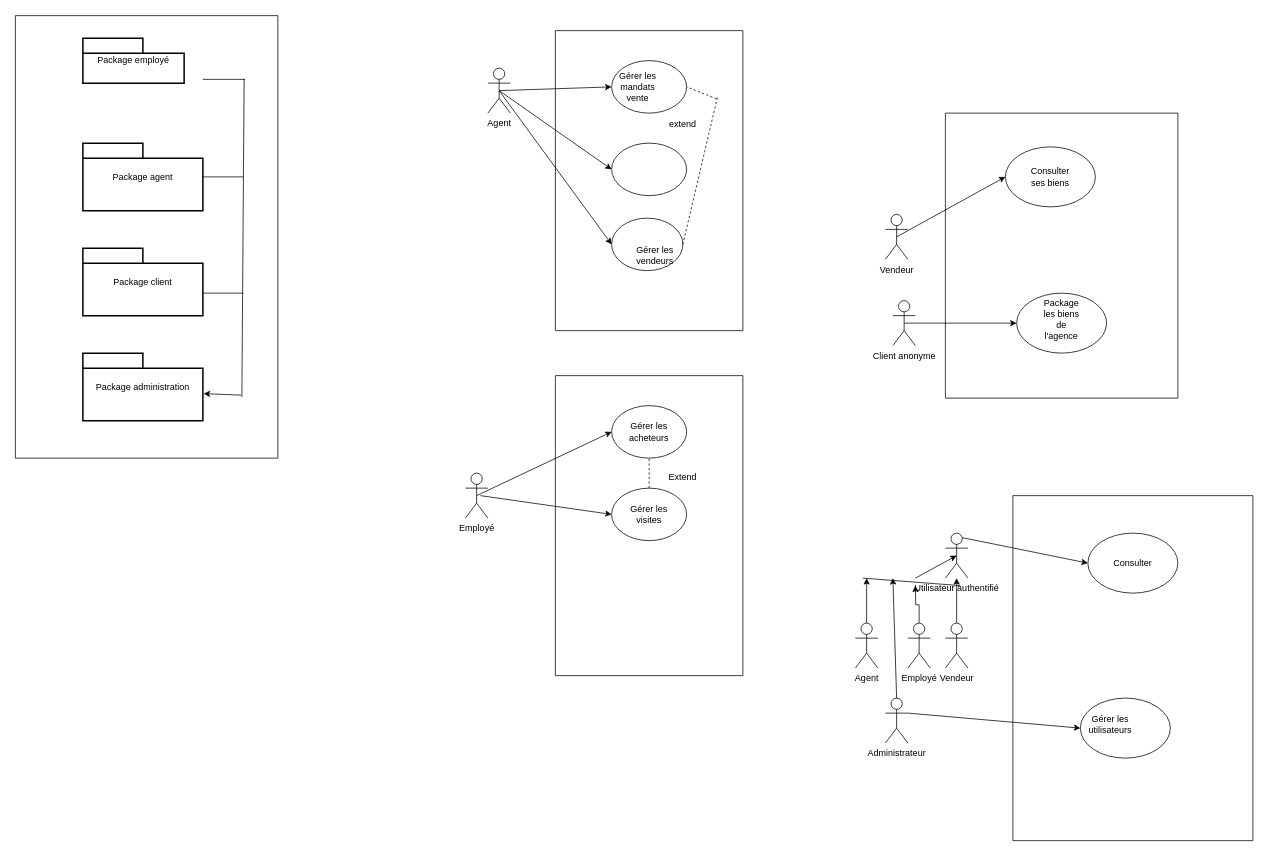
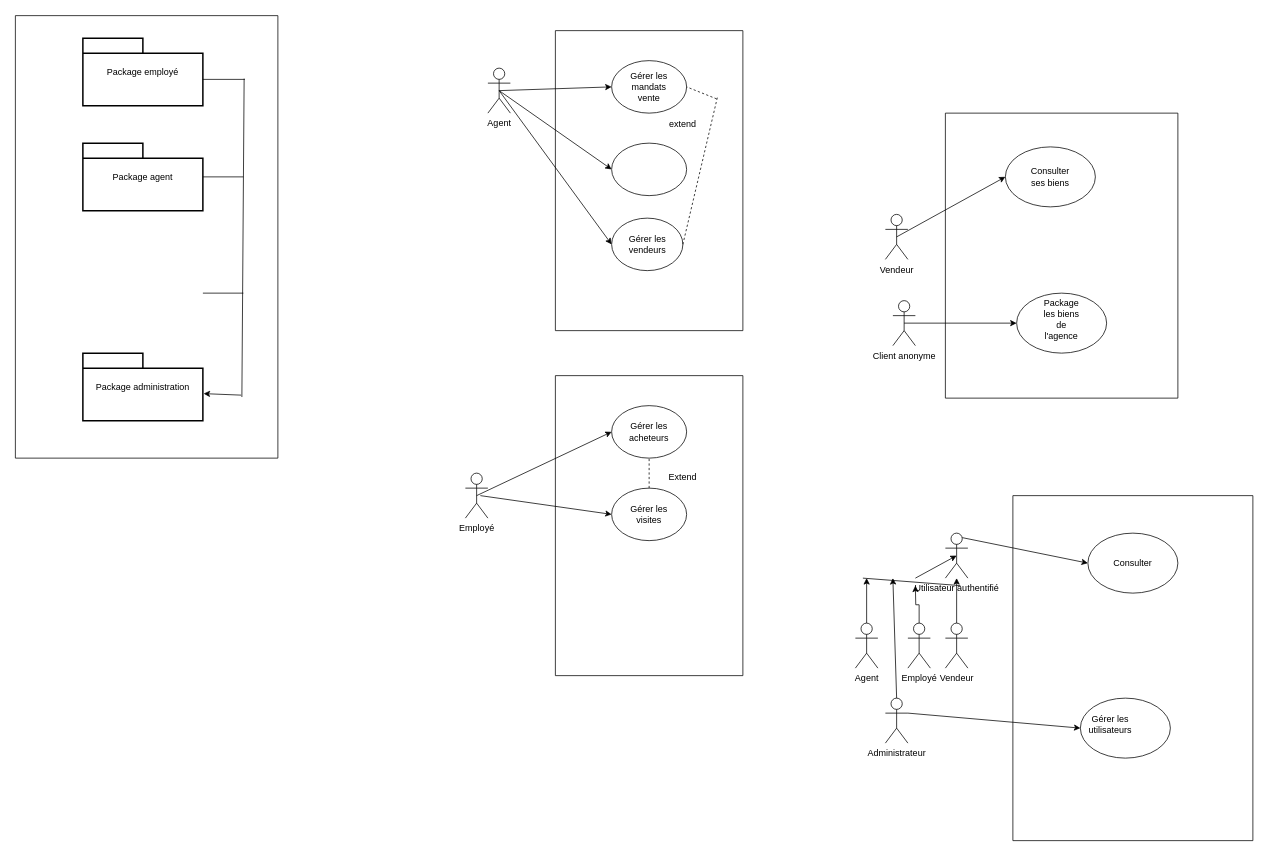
node "Package employé": size 101x45 -> 120x68
node "Gérer les mandats vente": moved (638, 87) -> (649, 87)
node "Gérer les vendeurs": moved (655, 255) -> (647, 244)
node "Package client": removed
